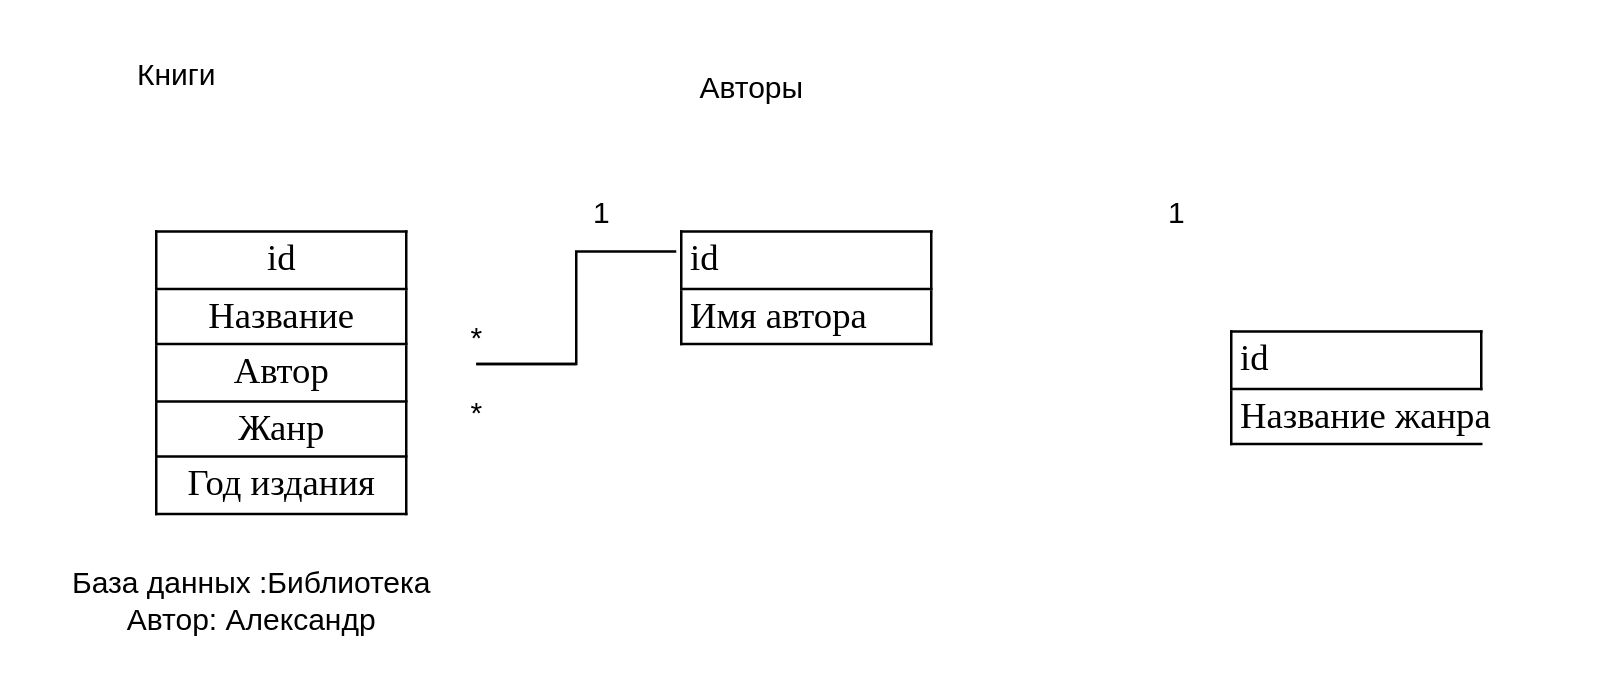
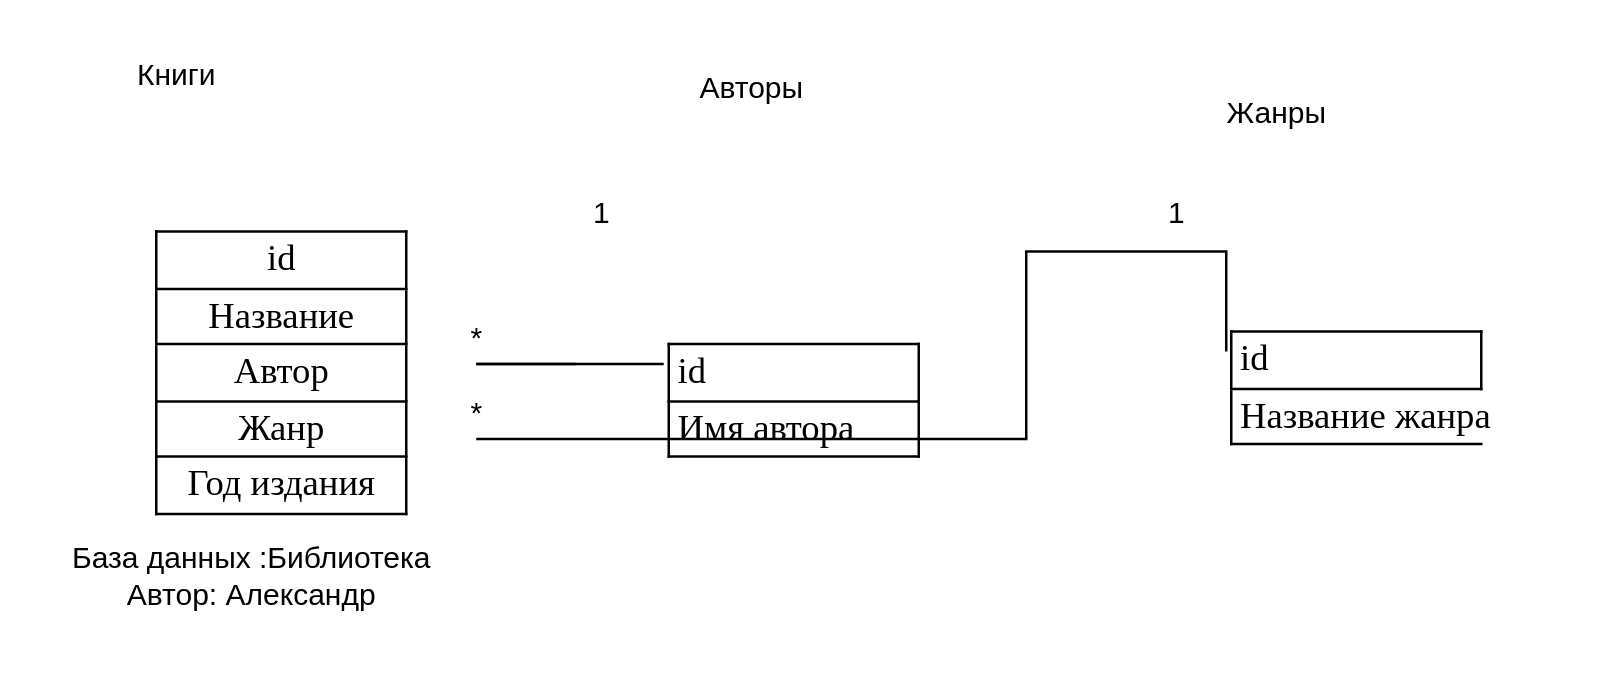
node "Жанры": added
node "id Имя автора": moved (839, 289) -> (826, 401)
edge "id Название Автор Жанр Год издания" -- "id Название жанра": added
node "База данных :Библиотека Автор: Александр": moved (251, 601) -> (251, 576)
